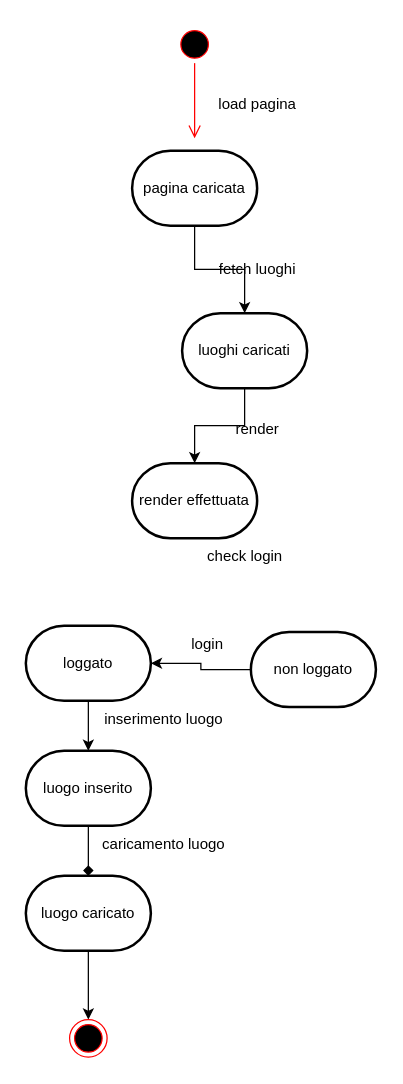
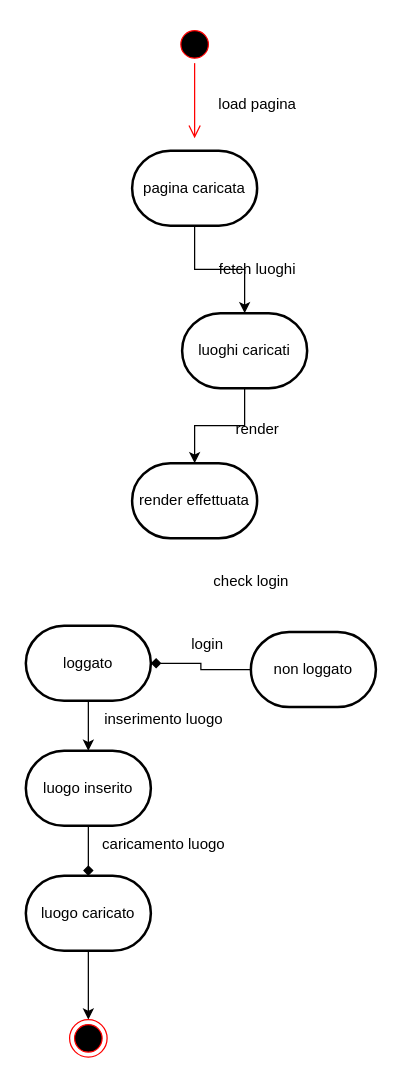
node "check login": moved (244, 557) -> (251, 582)
edge "non loggato" -> "loggato": arrowhead classic -> diamond
